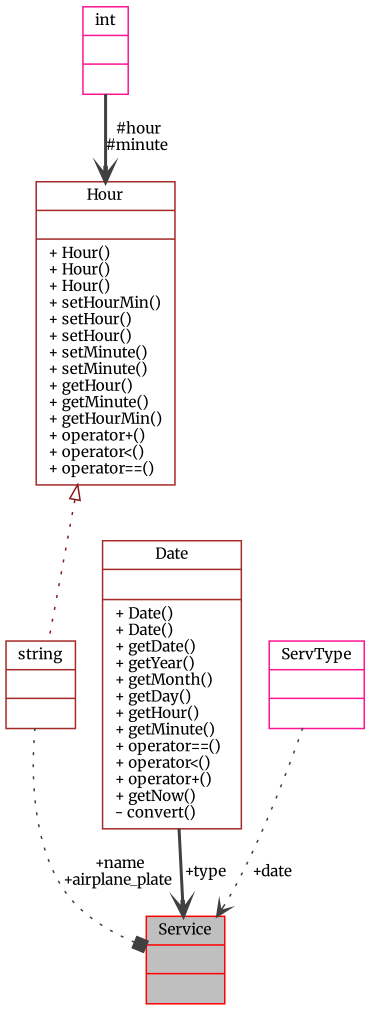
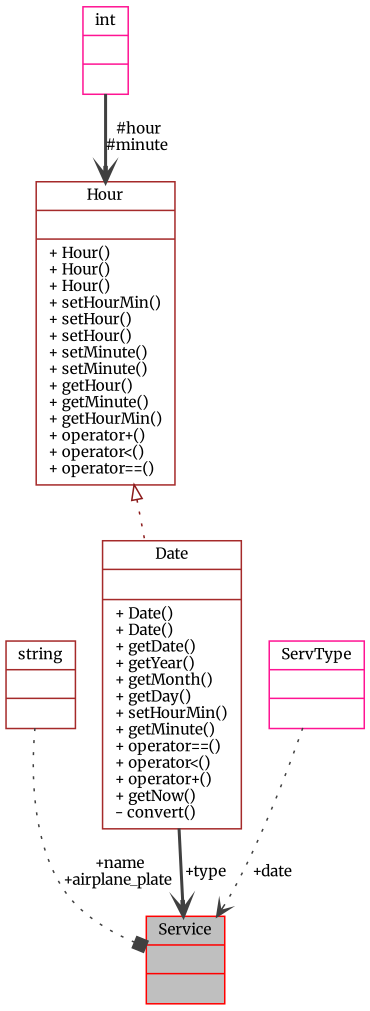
edge "string" -> "Hour": now "Date" -> "Hour"
node "Date": text "+ getHour()" -> "+ setHourMin()"
